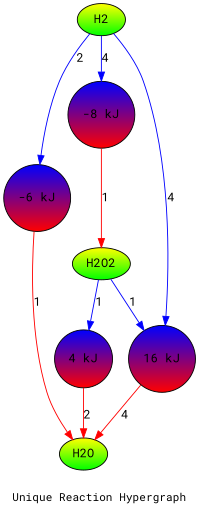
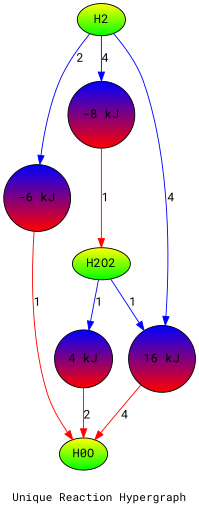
node "H2O": label "H2O" -> "H0O"
